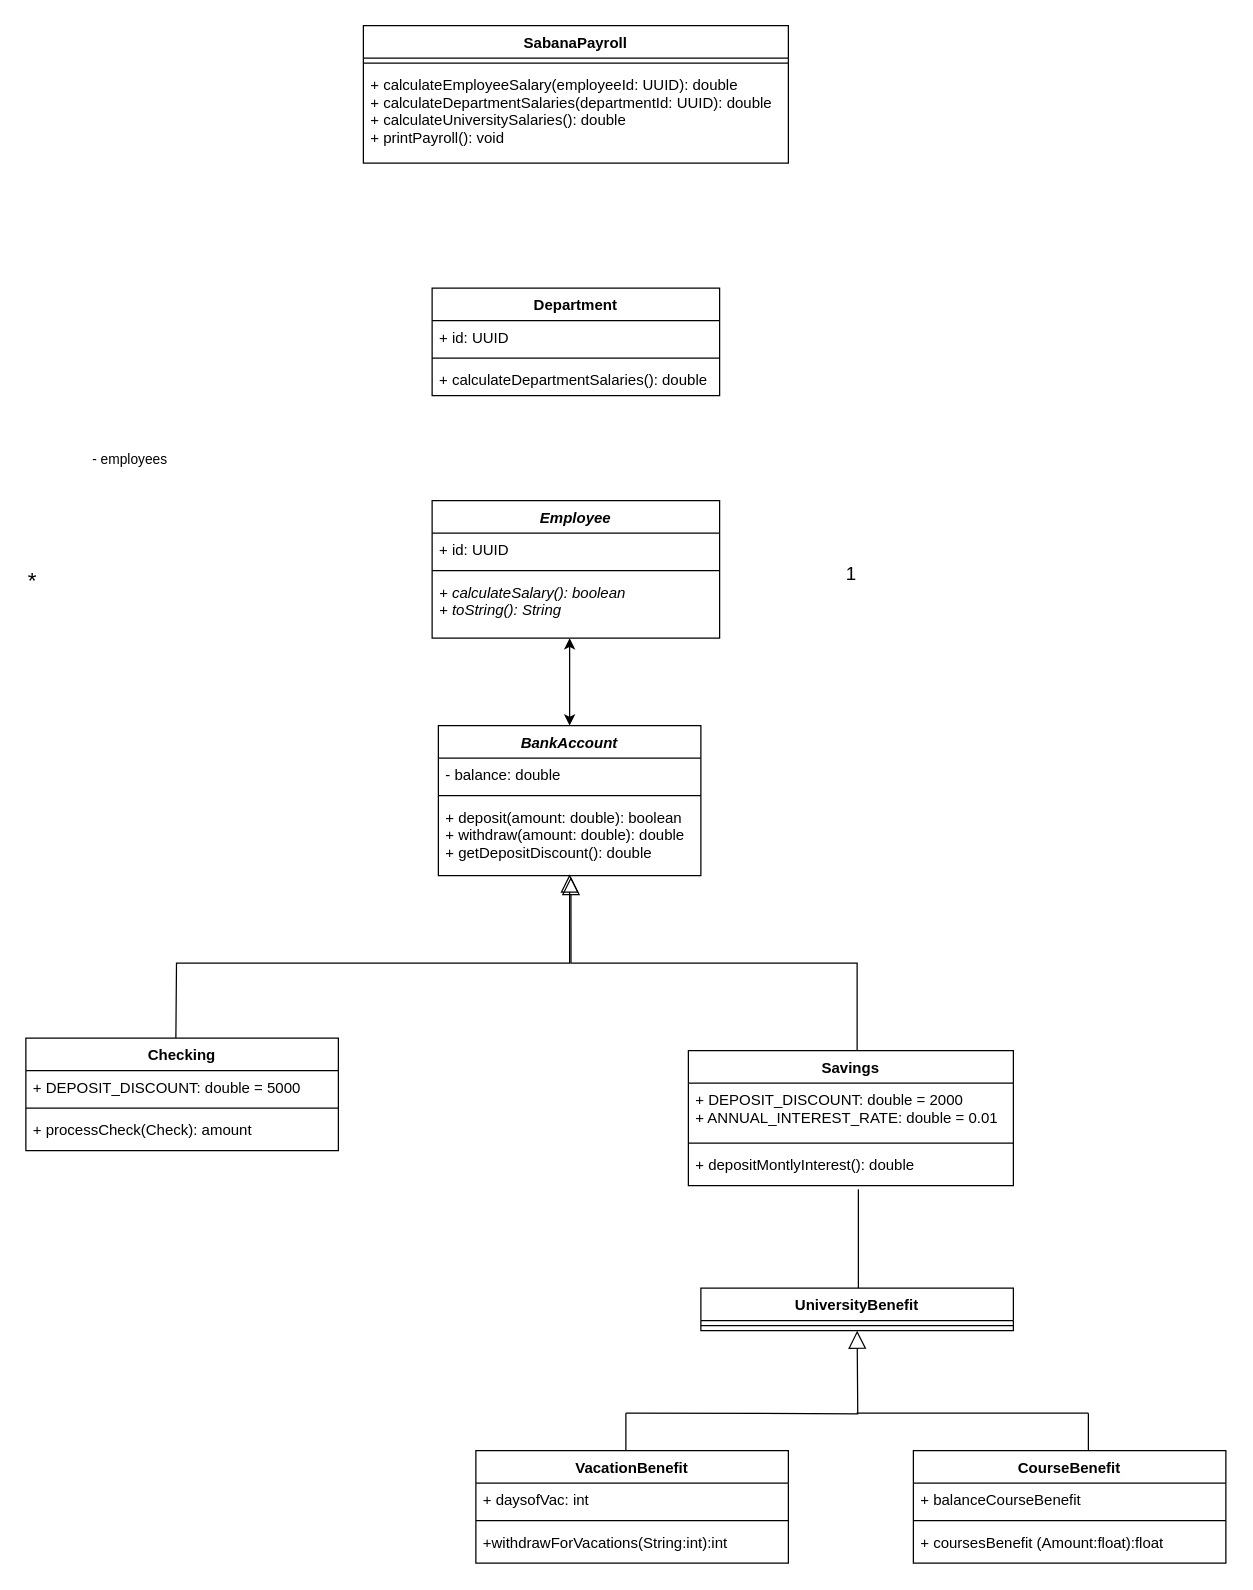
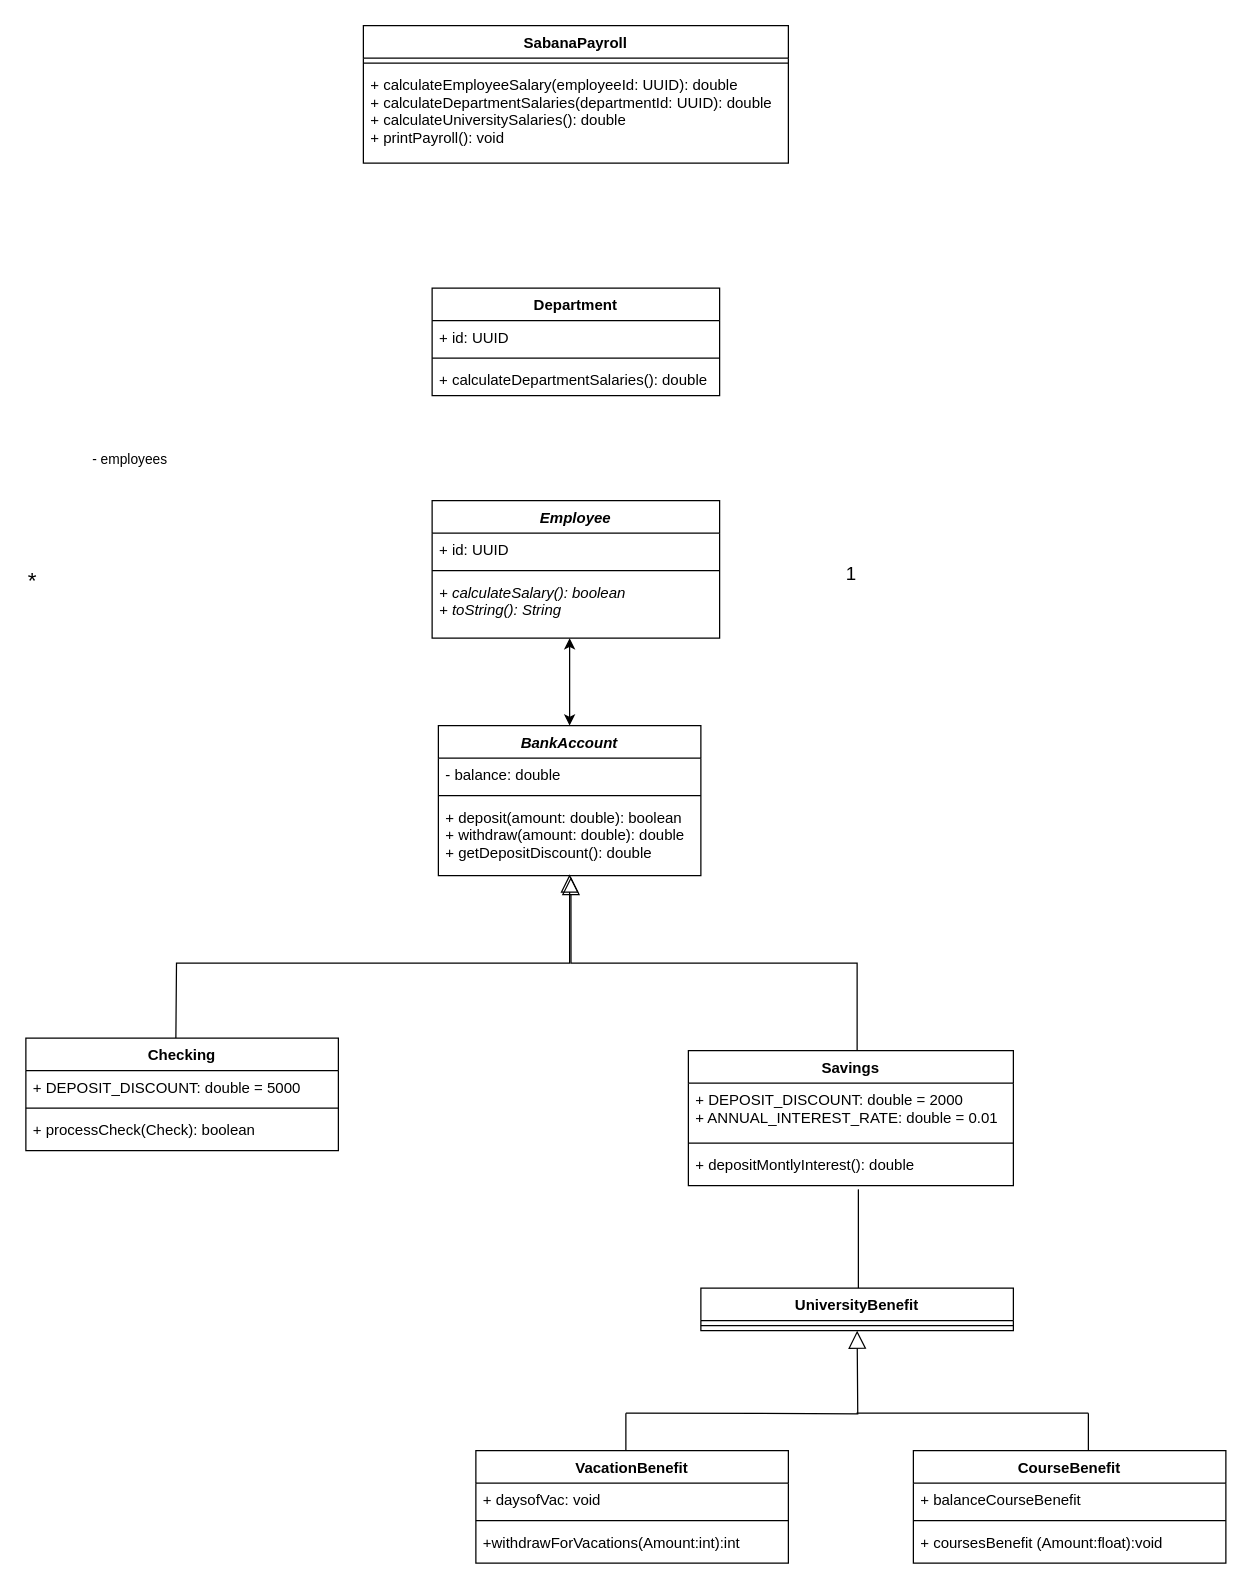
node "+ processCheck(Check): amount": label "+ processCheck(Check): amount" -> "+ processCheck(Check): boolean"
node "+ daysofVac: int": label "+ daysofVac: int" -> "+ daysofVac: void"
node "+withdrawForVacations(String:int):int": label "+withdrawForVacations(String:int):int" -> "+withdrawForVacations(Amount:int):int"
node "+ coursesBenefit (Amount:float):float": label "+ coursesBenefit (Amount:float):float" -> "+ coursesBenefit (Amount:float):void"
